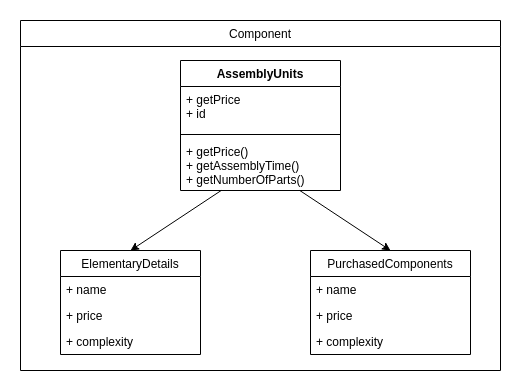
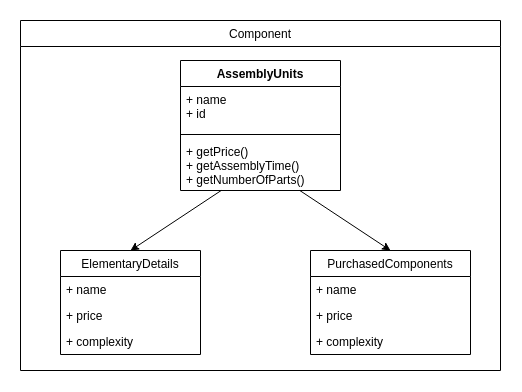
node "+ getPrice + id": label "+ getPrice + id" -> "+ name + id"
